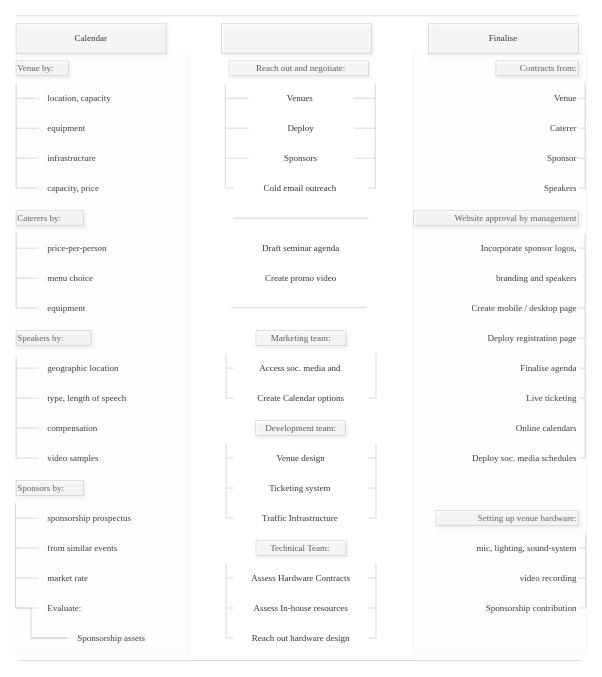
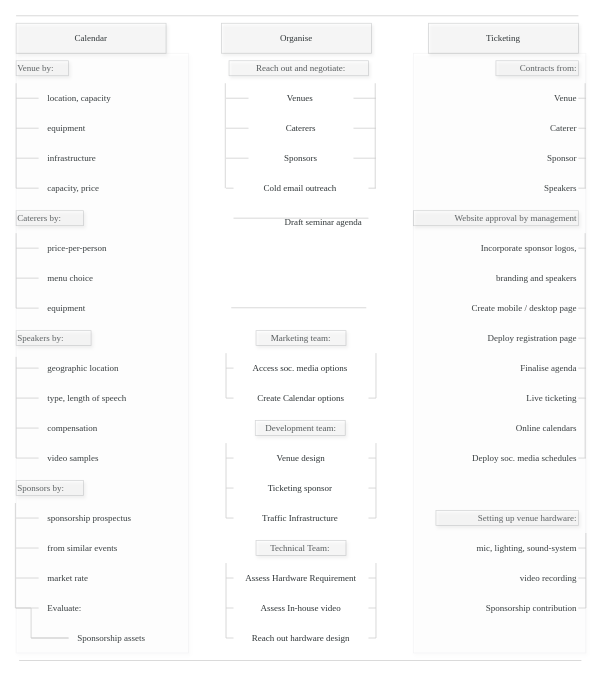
node "Organise": added
node "Finalise": label "Finalise" -> "Ticketing"
node "Deploy": label "Deploy" -> "Caterers"
node "Draft seminar agenda": moved (301, 248) -> (324, 222)
node "Create promo video": removed
node "Access soc. media and": label "Access soc. media and" -> "Access soc. media options"
node "Ticketing system": label "Ticketing system" -> "Ticketing sponsor"
node "Assess Hardware Contracts": label "Assess Hardware Contracts" -> "Assess Hardware Requirement"
node "Assess In-house resources": label "Assess In-house resources" -> "Assess In-house video"
